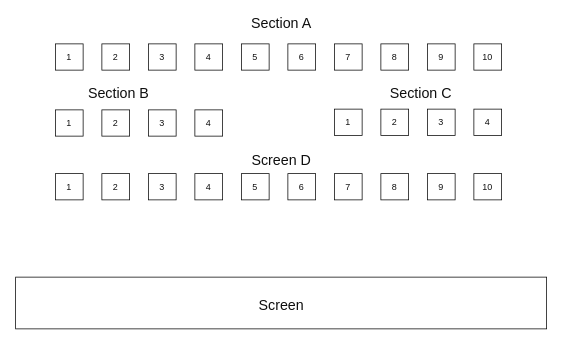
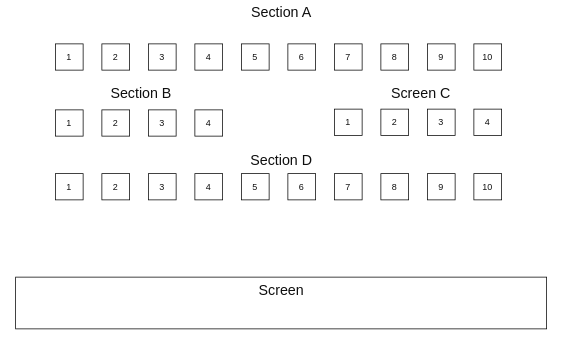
node "Section A": moved (281, 23) -> (281, 12)
node "Section B": moved (118, 94) -> (140, 94)
node "Section C": label "Section C" -> "Screen C"
node "Screen D": label "Screen D" -> "Section D"
node "Screen": moved (281, 305) -> (281, 290)
